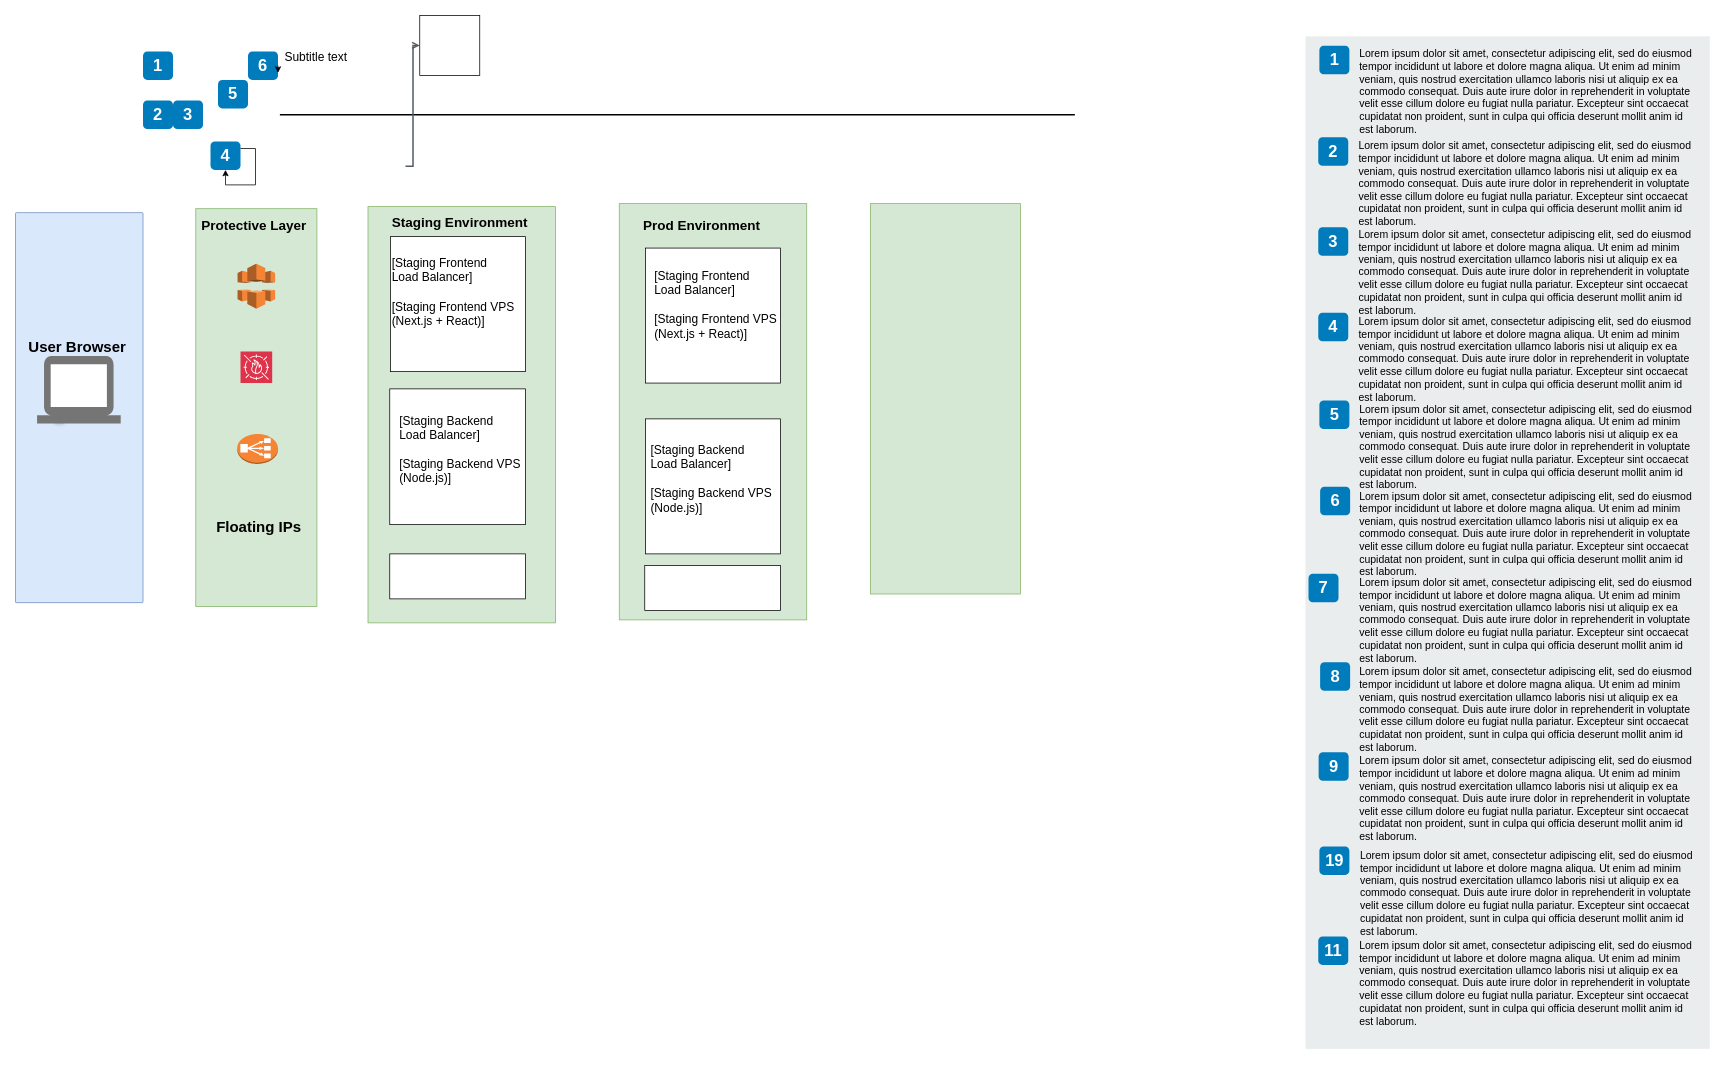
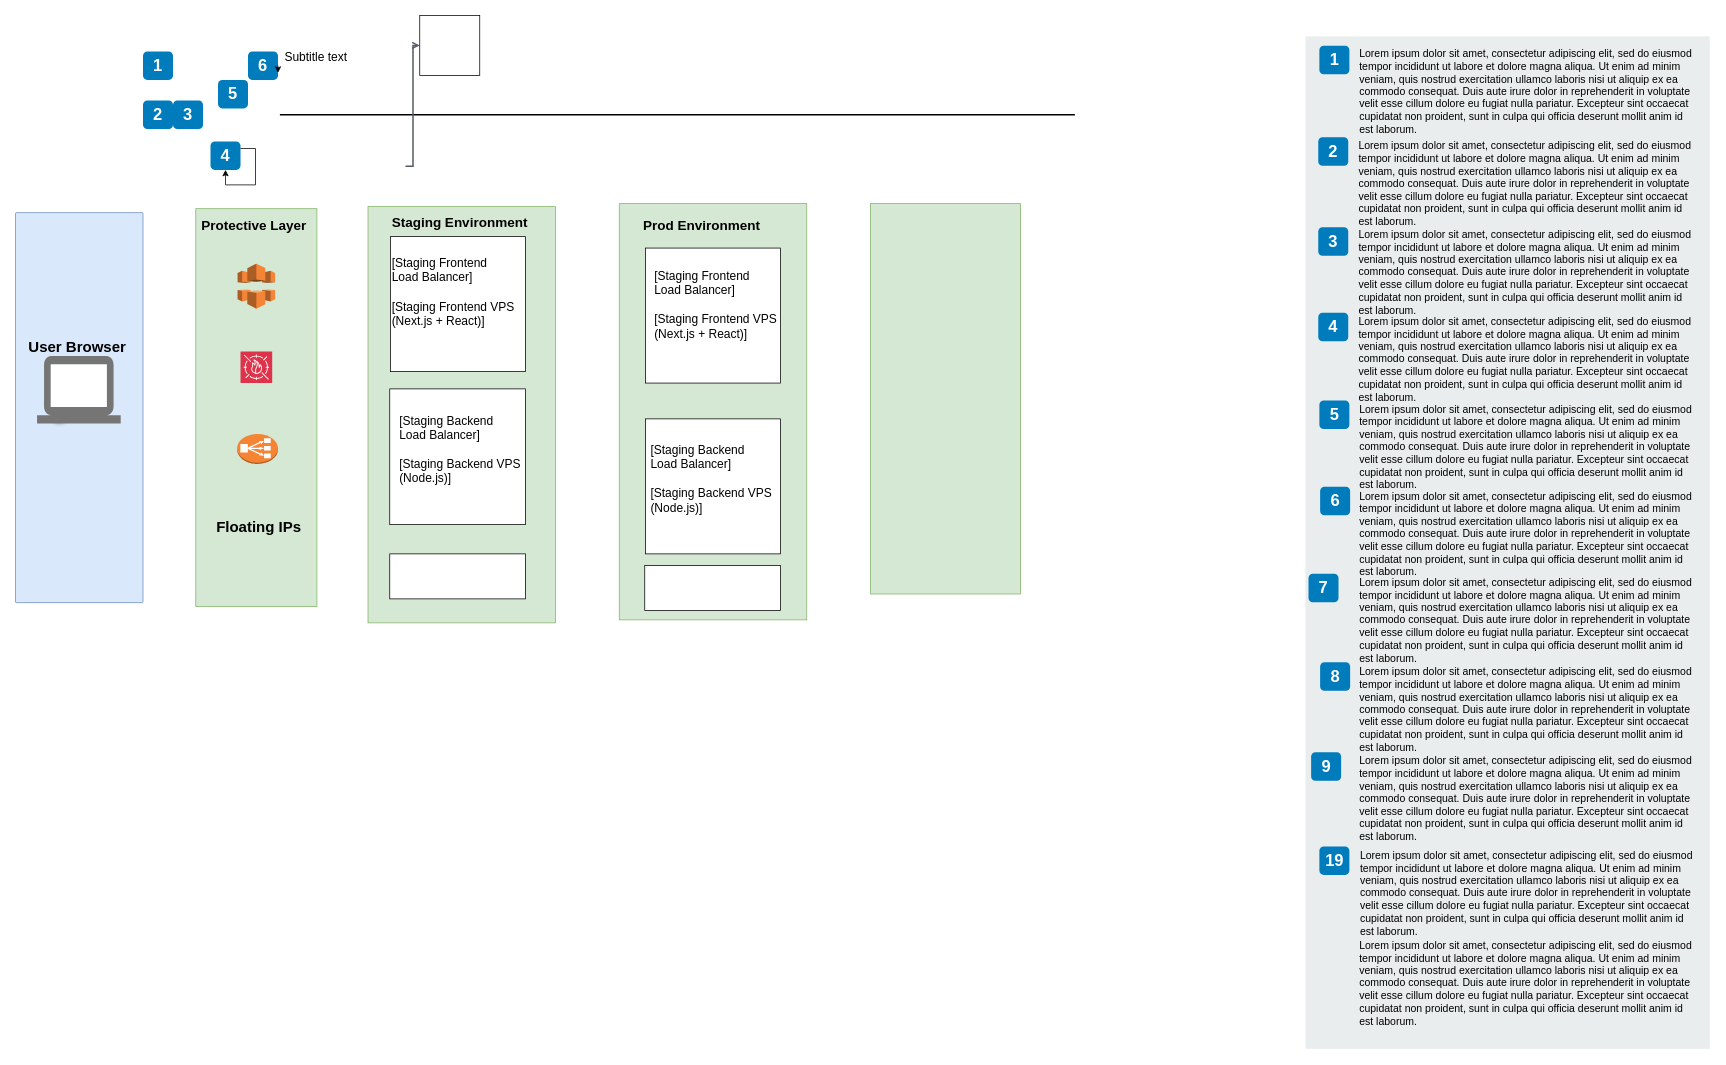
node "9": moved (1334, 767) -> (1326, 767)
node "11": removed
